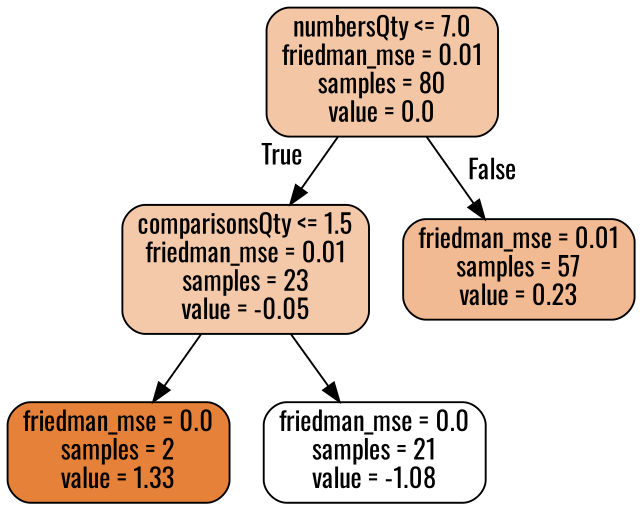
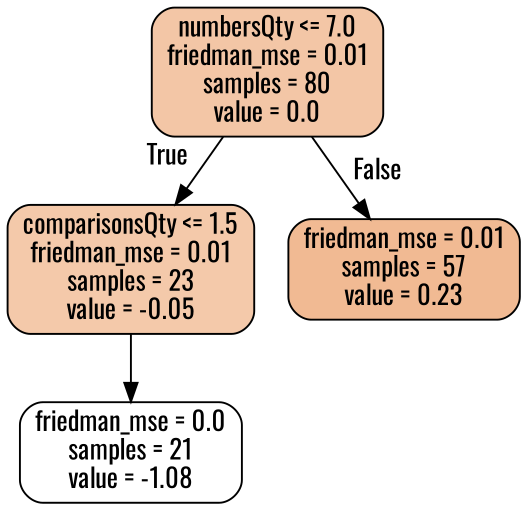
node "friedman_mse = 0.0 samples = 2 value = 1.33": removed
